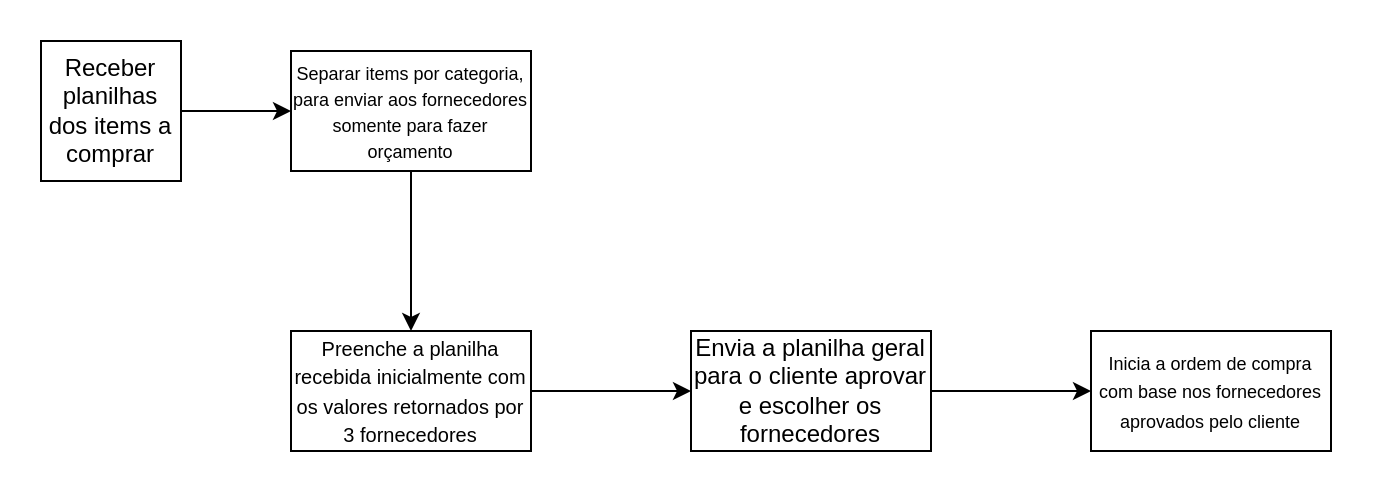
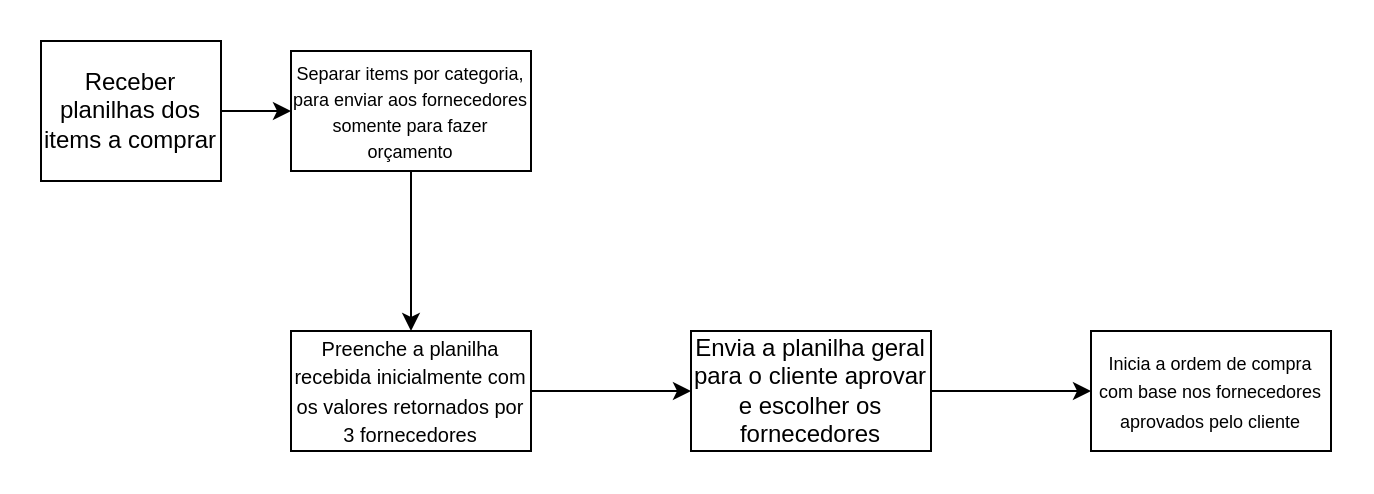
node "Receber planilhas dos items a comprar": size 140x140 -> 180x140
